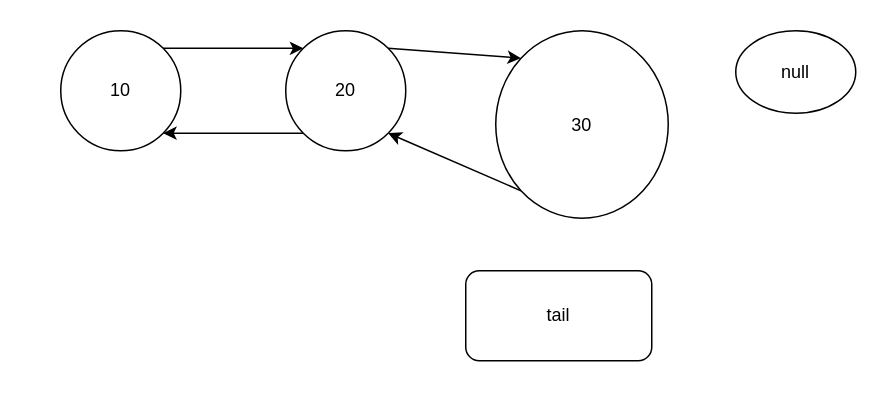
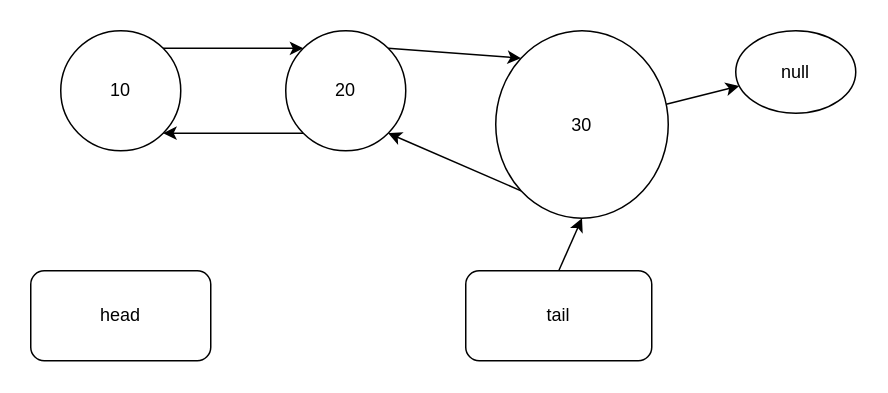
edge "30" -> "null": added
edge "tail" -> "30": added
node "head": added
